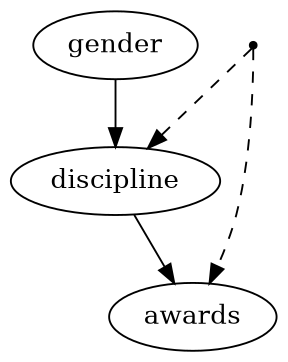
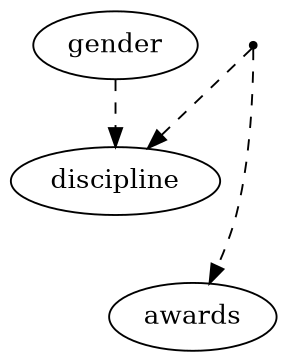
edge "gender" -> "discipline": style solid -> dashed
edge "discipline" -> "awards": removed
